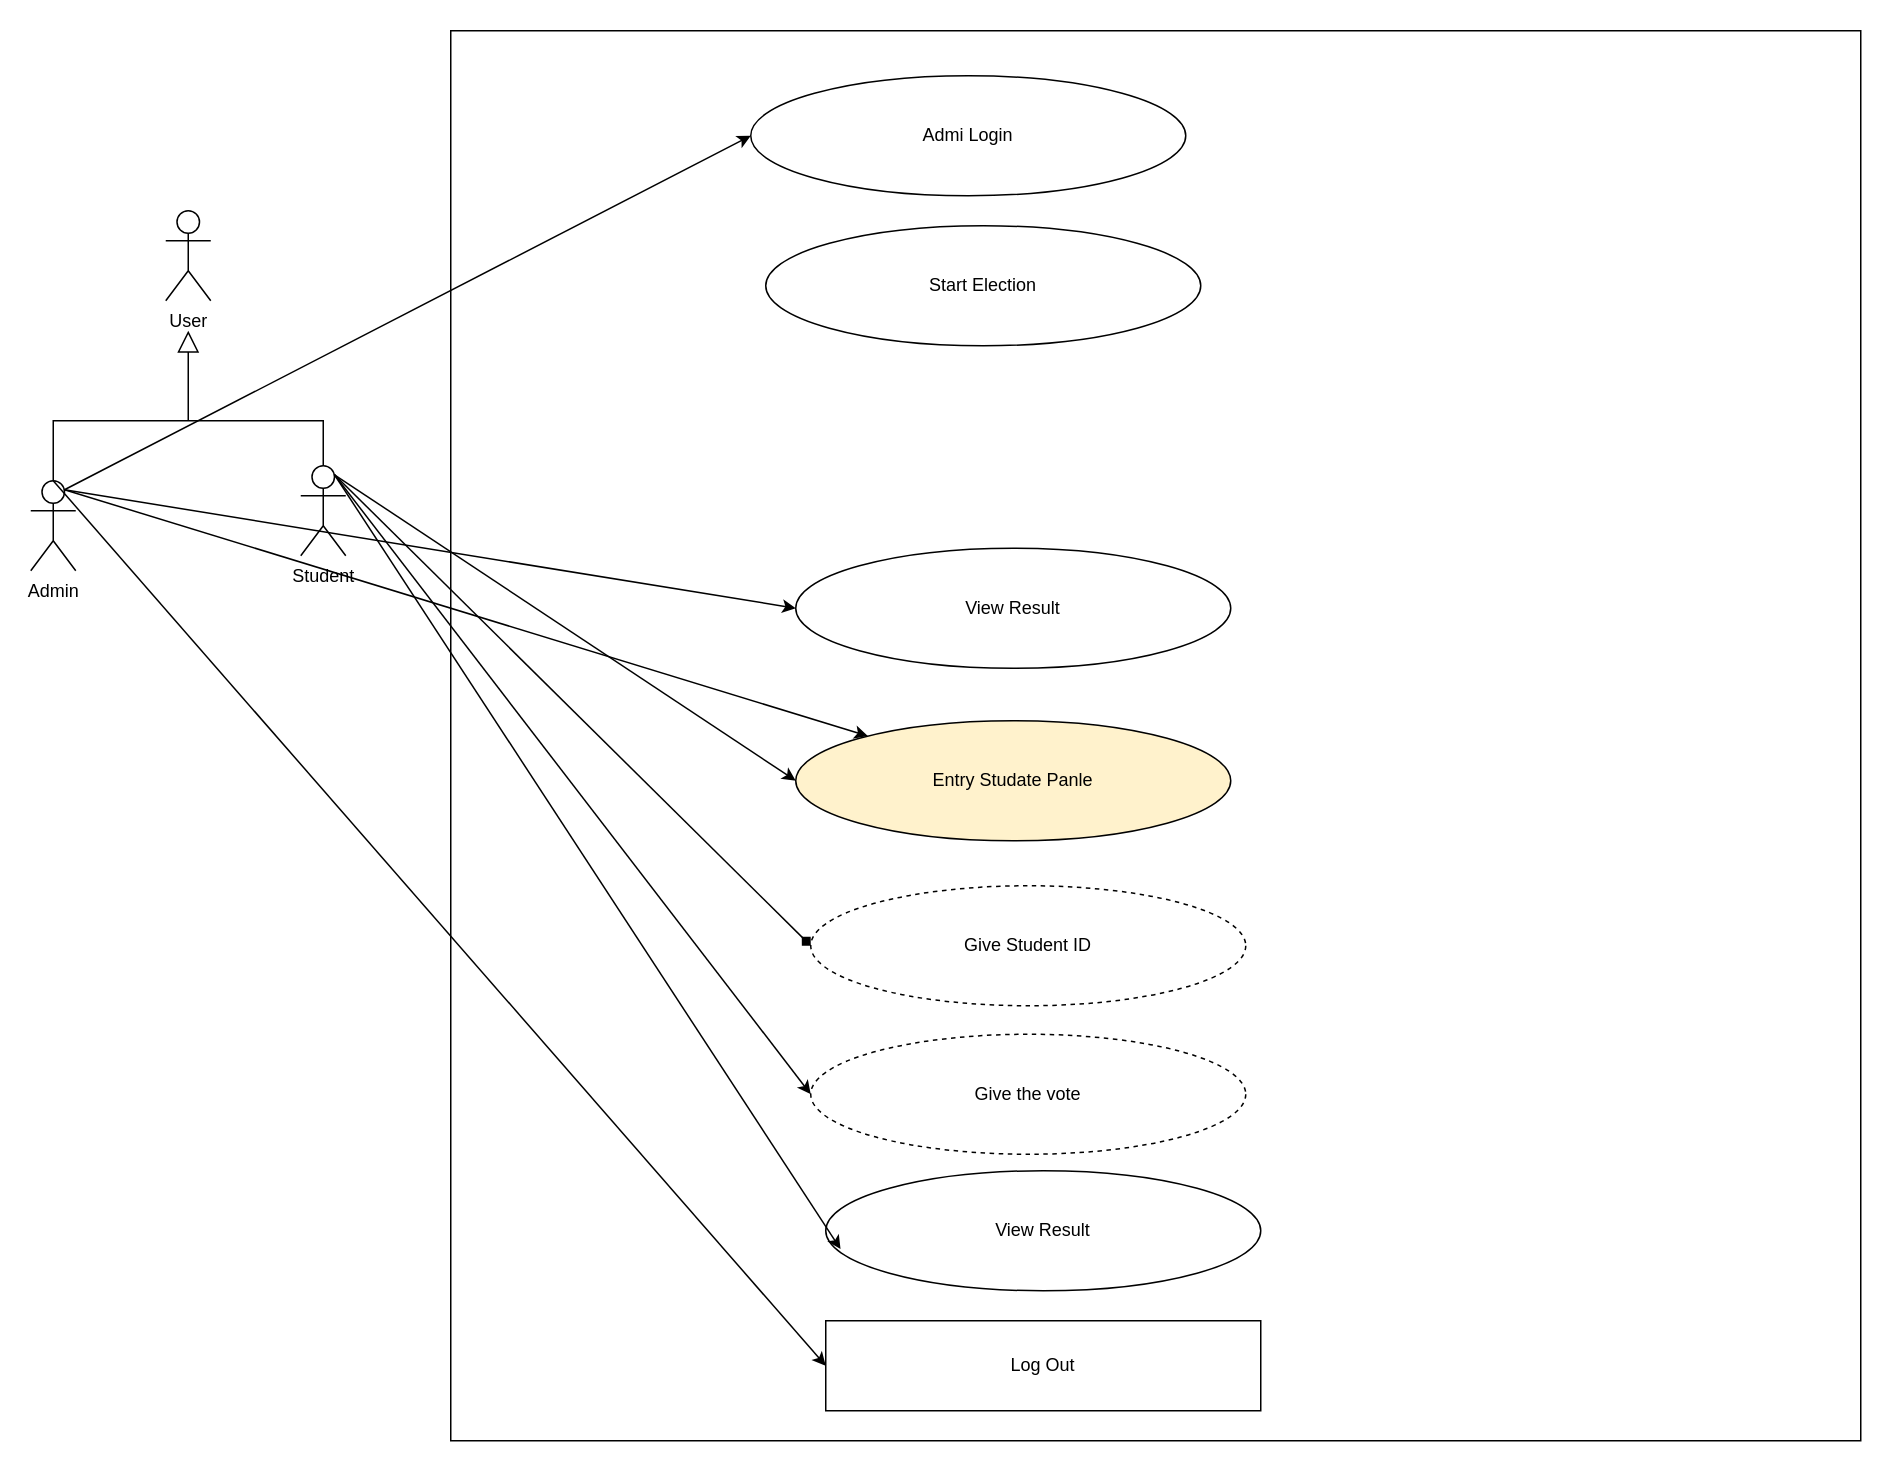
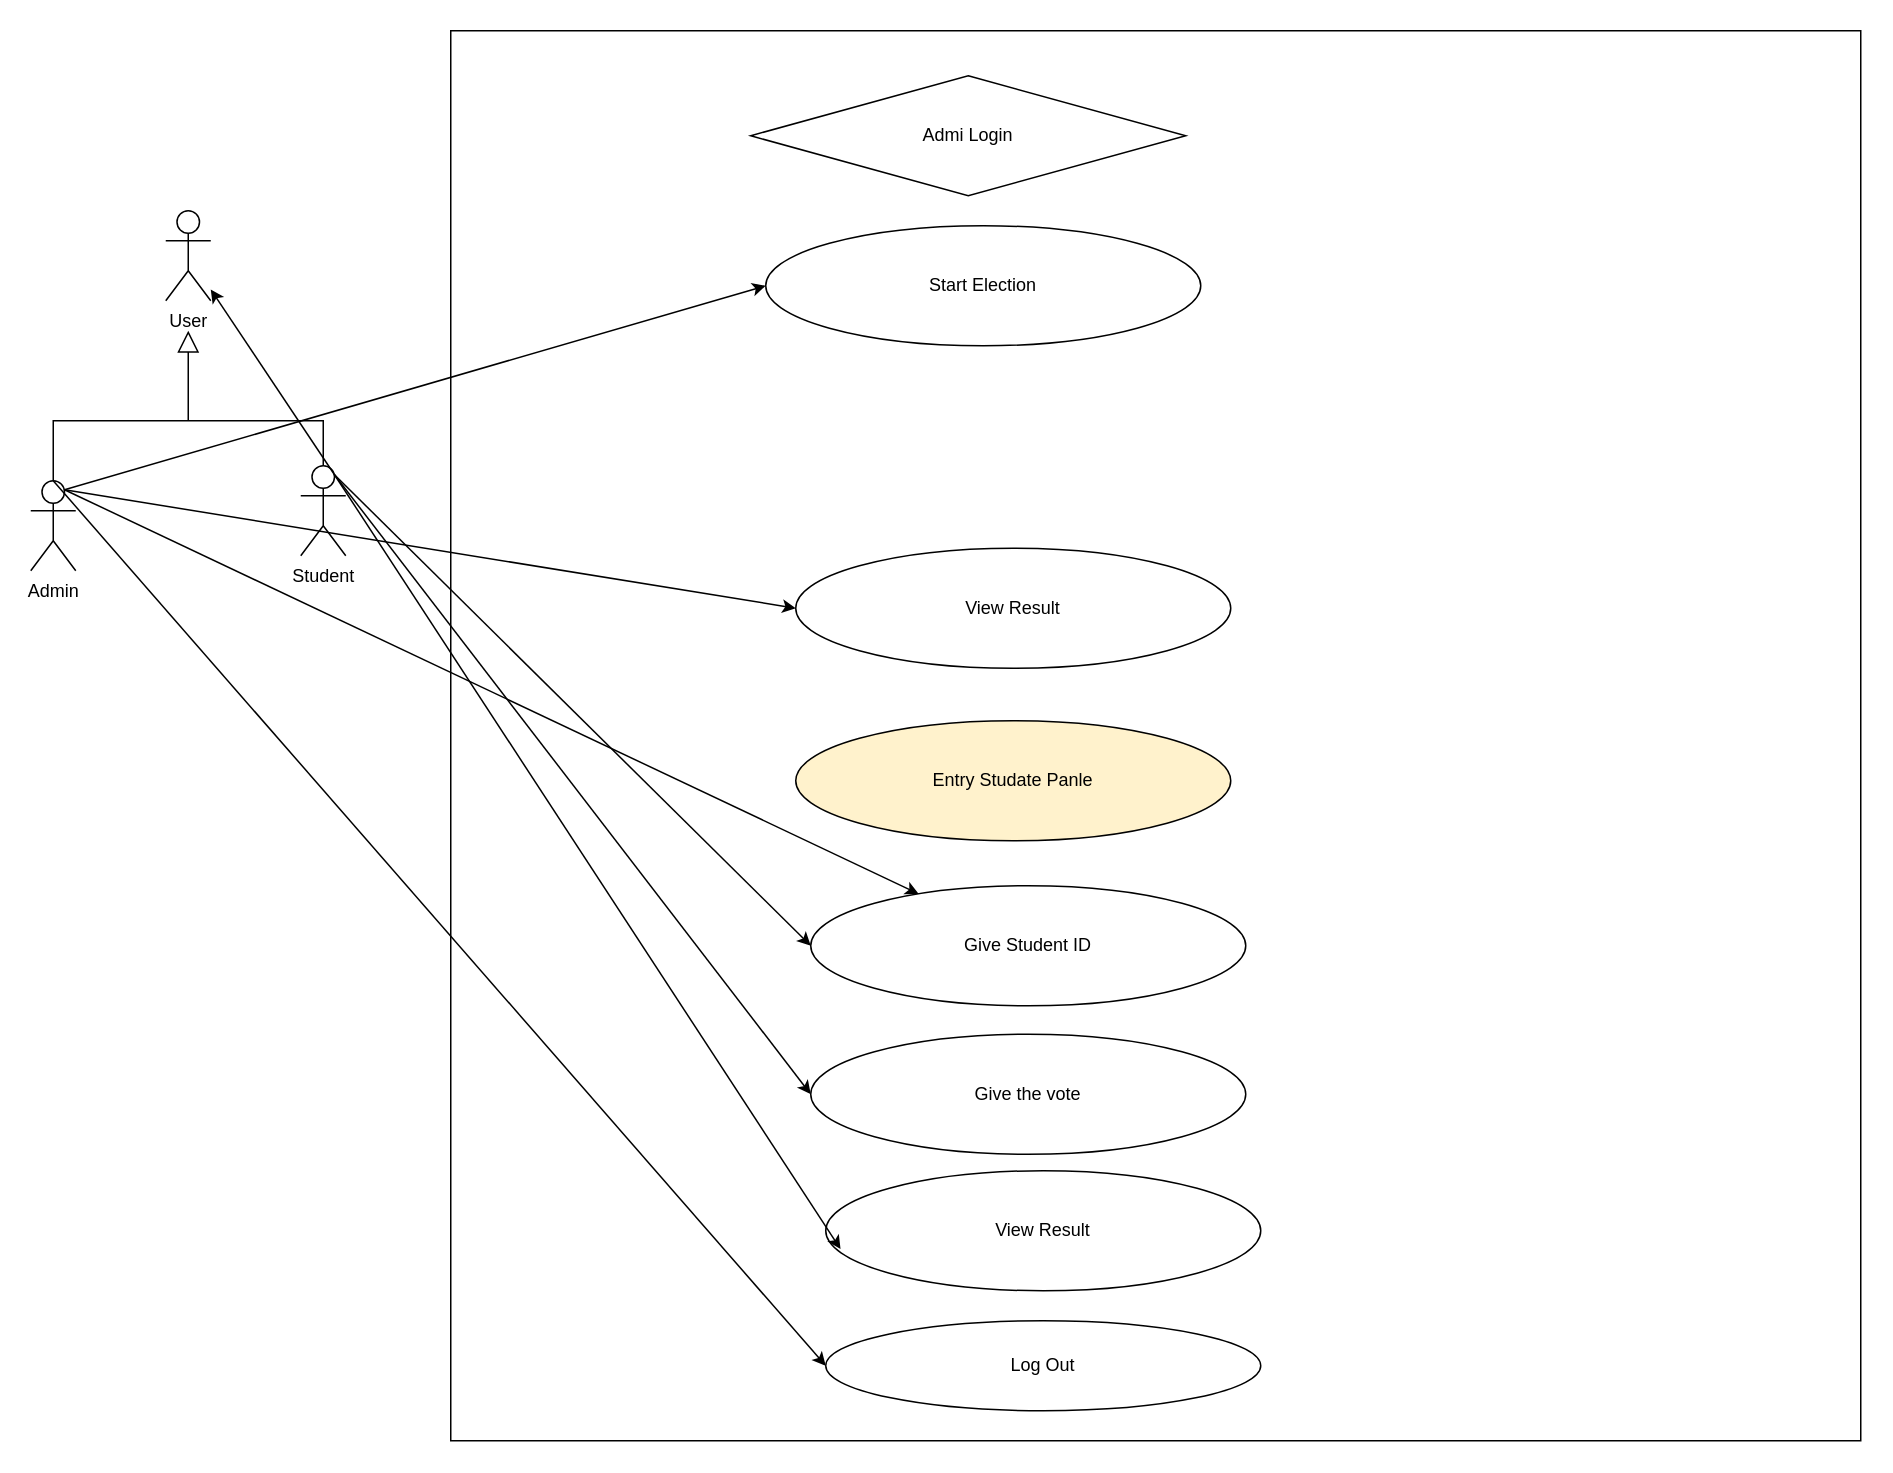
node "Admi Login": shape ellipse -> diamond
edge "Admin" -> "Admi Login": now "Admin" -> "Give Student ID"
edge "Admin" -> "Entry Studate Panle": now "Admin" -> "Start Election"
edge "Student" -> "Entry Studate Panle": now "Student" -> "User"
edge "Student" -> "Give Student ID": arrowhead diamond -> classic
node "Give Student ID": style dashed -> solid
node "Give the vote": style dashed -> solid
node "Log Out": shape rectangle -> ellipse
